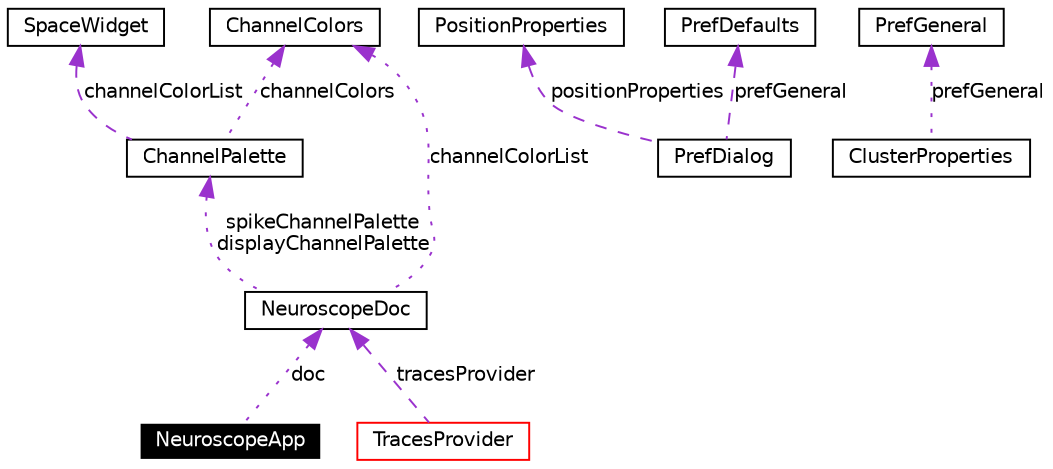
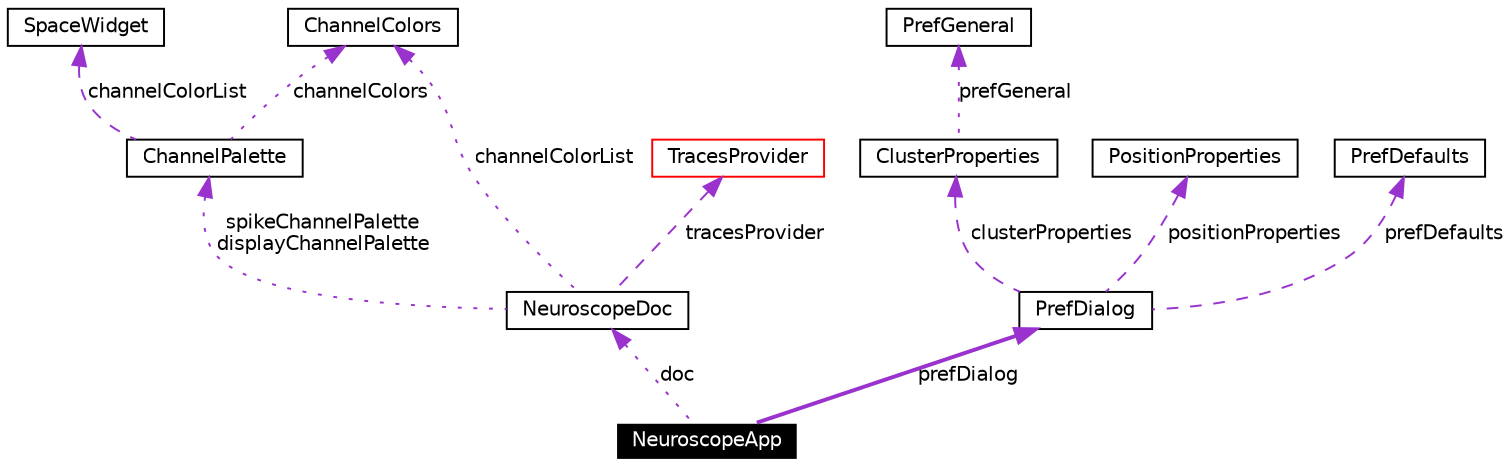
edge "PrefDialog" -> "PrefDefaults": label "prefGeneral" -> "prefDefaults"
edge "PrefDialog" -> "ClusterProperties": added, label "clusterProperties"
edge "NeuroscopeApp" -> "PrefDialog": added, label "prefDialog"
edge "TracesProvider" -> "NeuroscopeDoc": reversed
